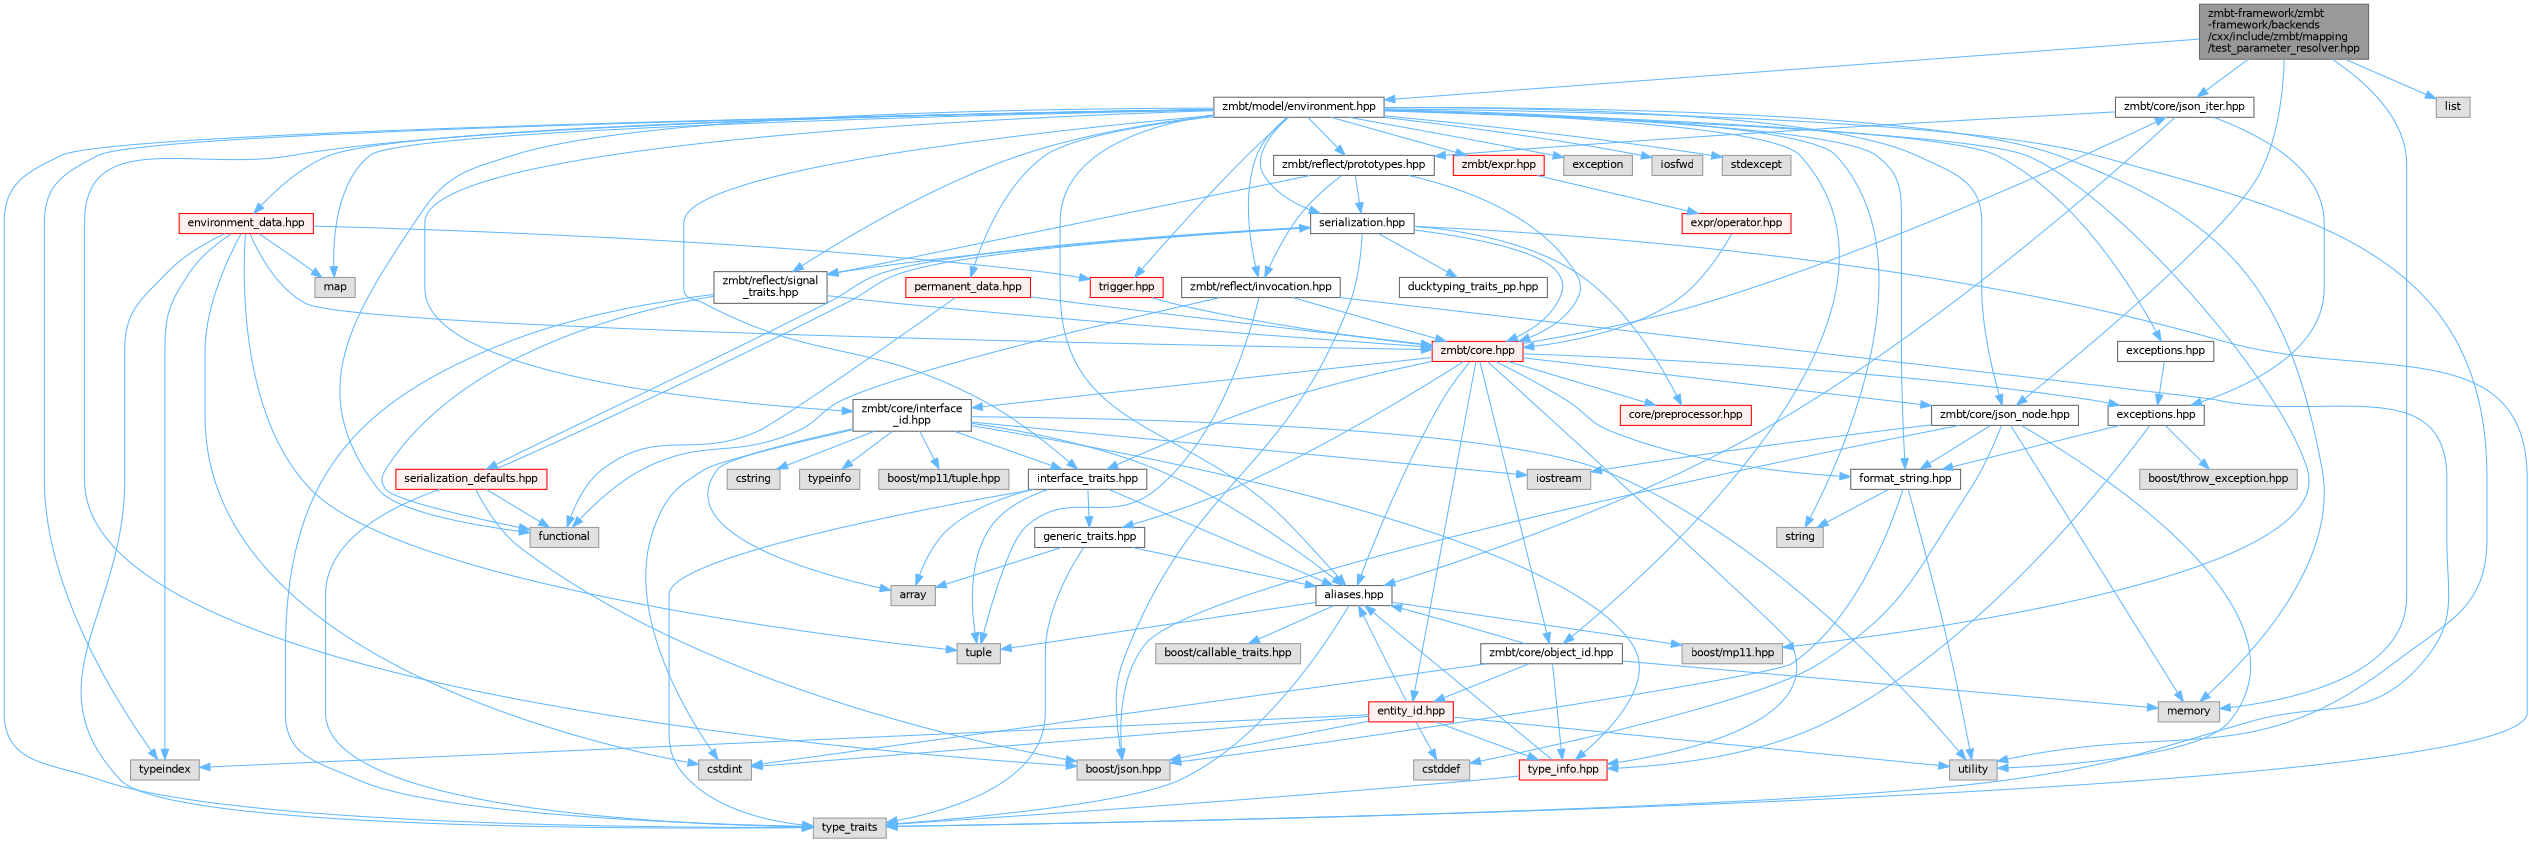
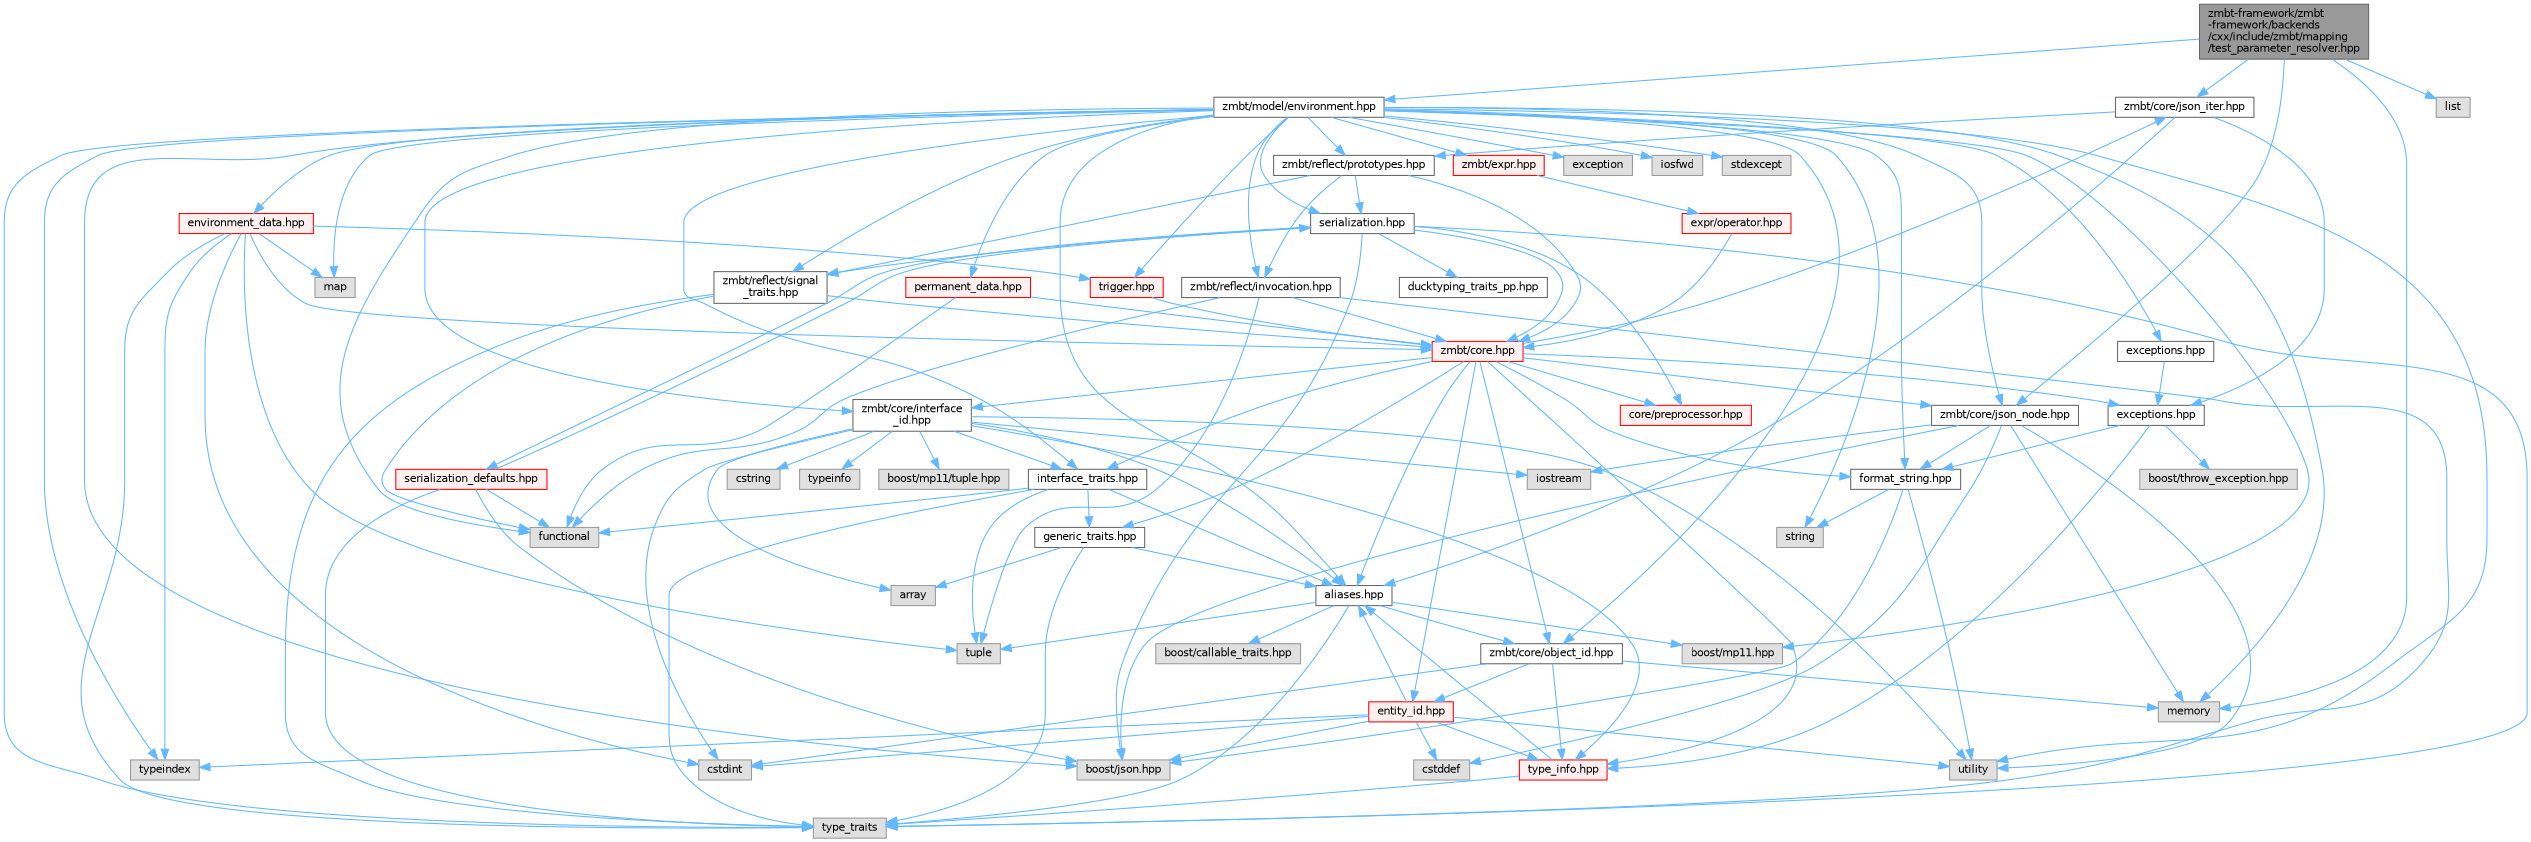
edge "interface_traits.hpp" -> "array": now "interface_traits.hpp" -> "functional"
edge "zmbt/core/object_id.hpp" -> "aliases.hpp": reversed
